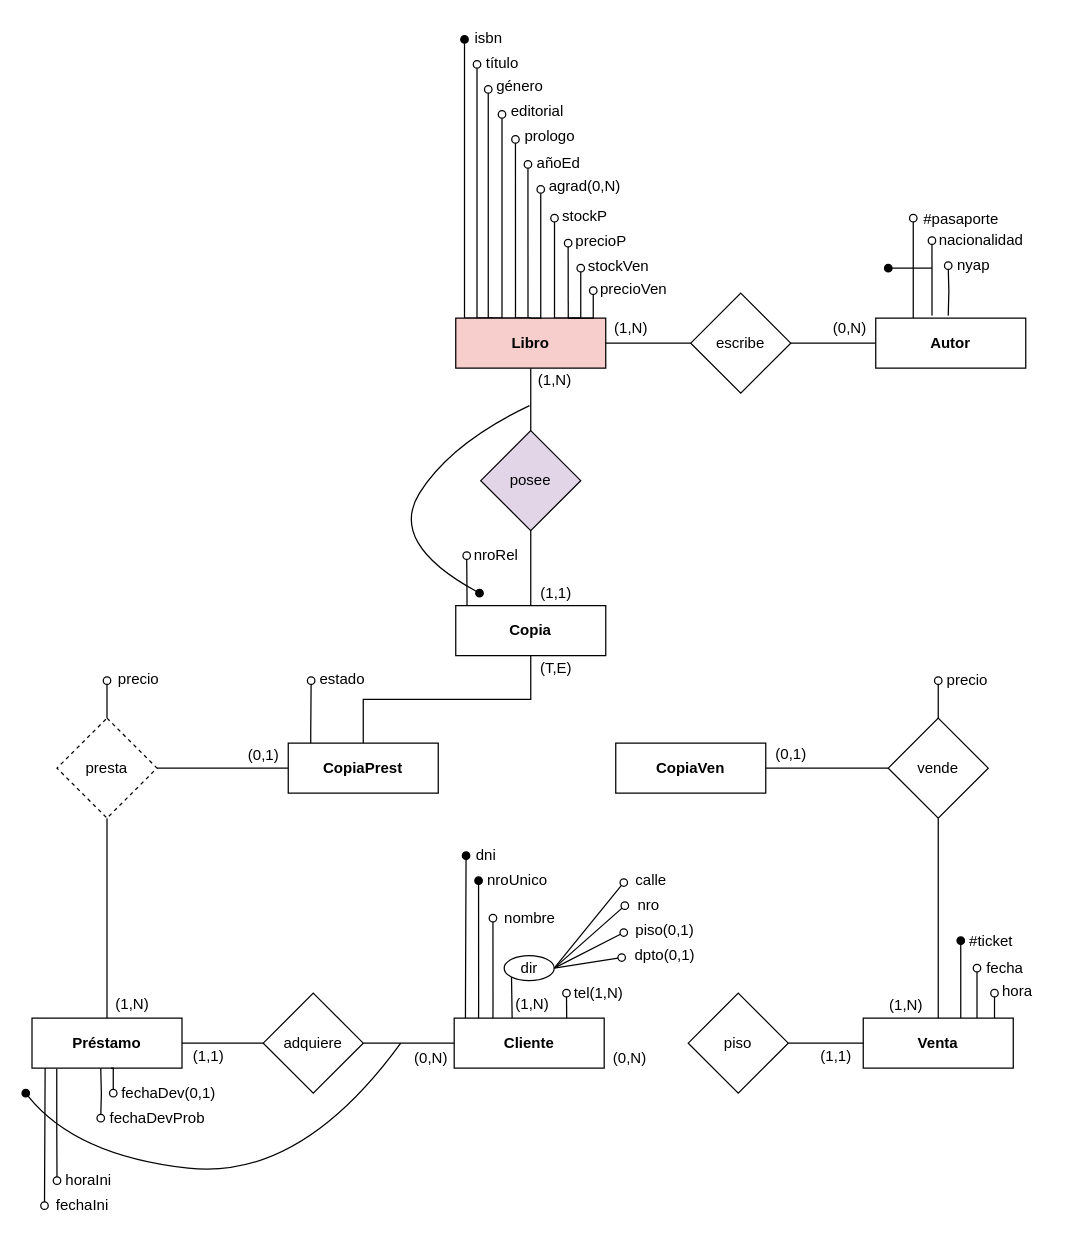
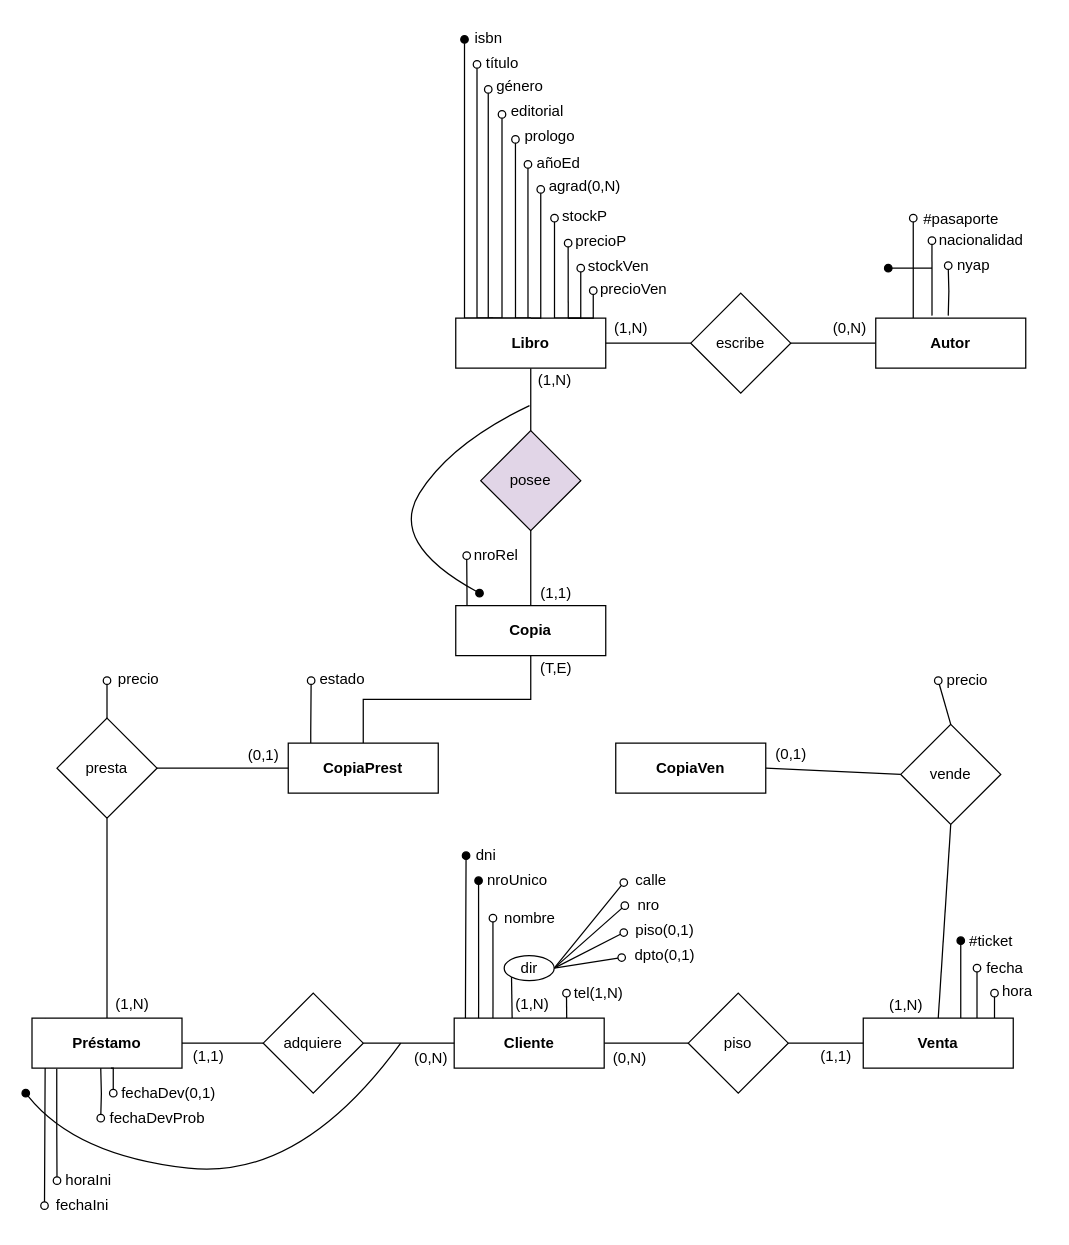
node "Libro": fillcolor #f8cecc -> #ffffff
node "presta": style dashed -> solid
node "vende": moved (938, 768) -> (951, 774)
edge "Cliente" -- "piso": added
